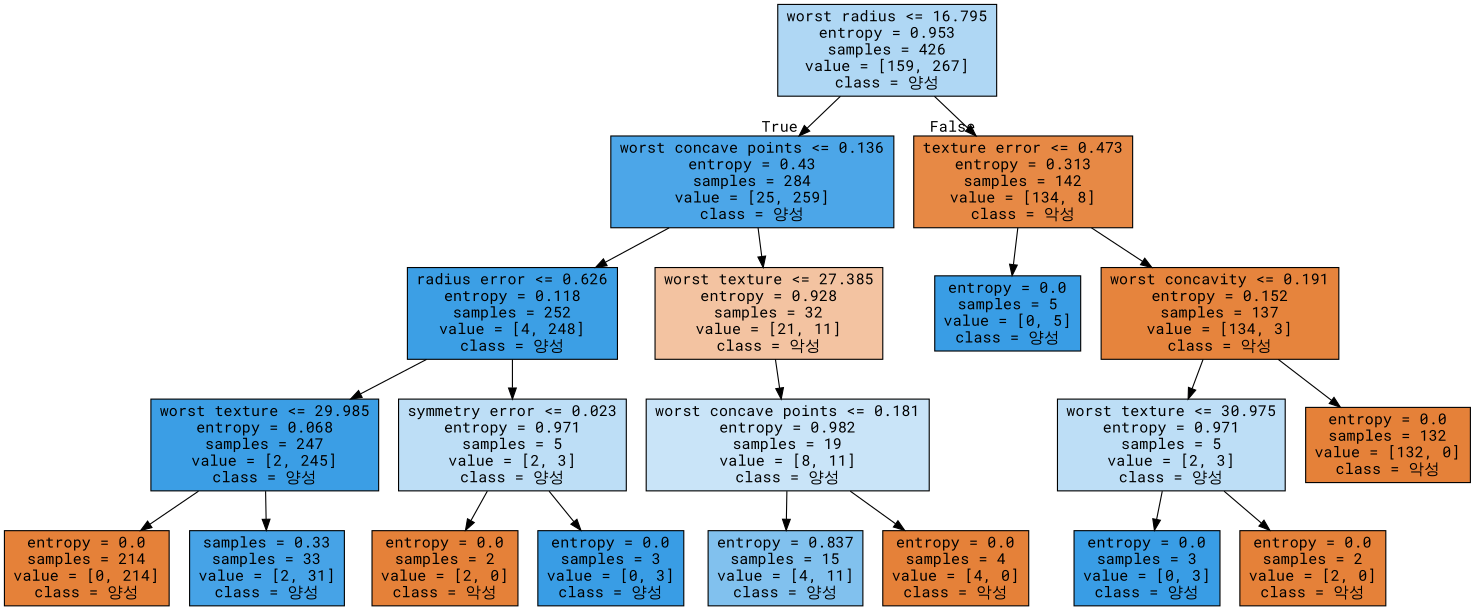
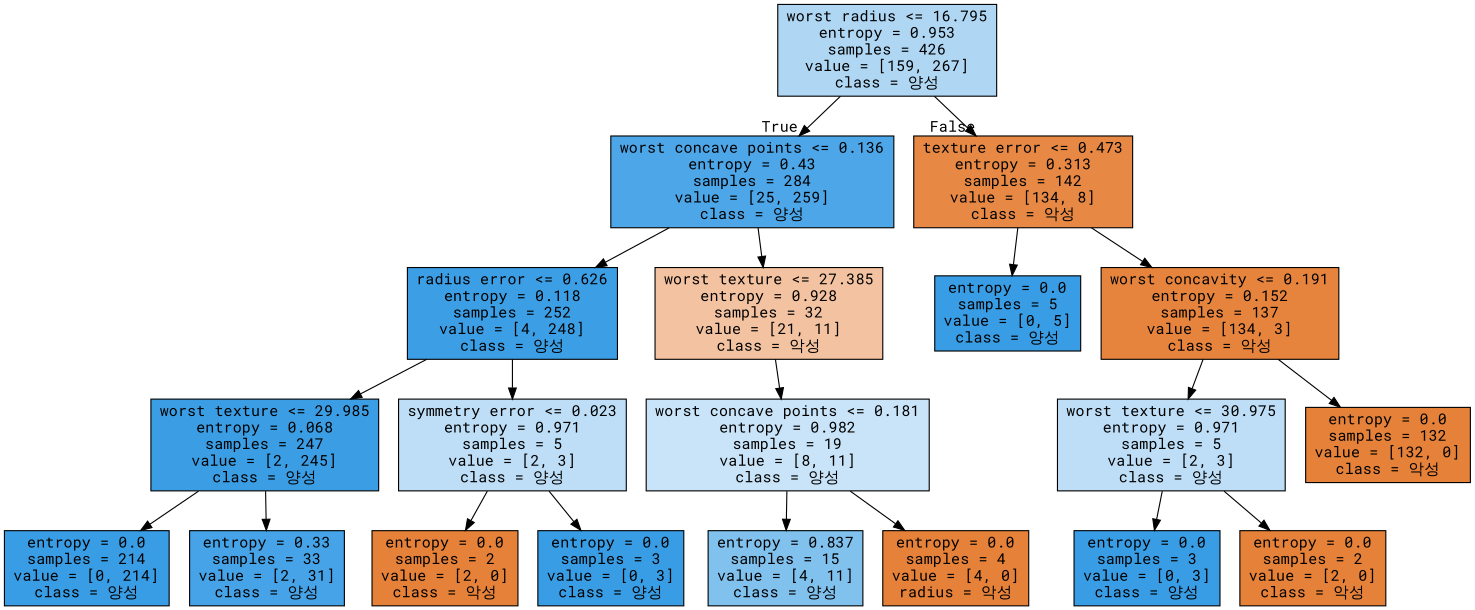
node "entropy = 0.0 samples = 214 value = [0, 214] class = 양성": fillcolor #e58139 -> #399de5
node "samples = 0.33 samples = 33 value = [2, 31] class = 양성": label "samples = 0.33 samples = 33 value = [2, 31] class = 양성" -> "entropy = 0.33 samples = 33 value = [2, 31] class = 양성"
node "entropy = 0.0 samples = 4 value = [4, 0] class = 악성": label "entropy = 0.0 samples = 4 value = [4, 0] class = 악성" -> "entropy = 0.0 samples = 4 value = [4, 0] radius = 악성"
